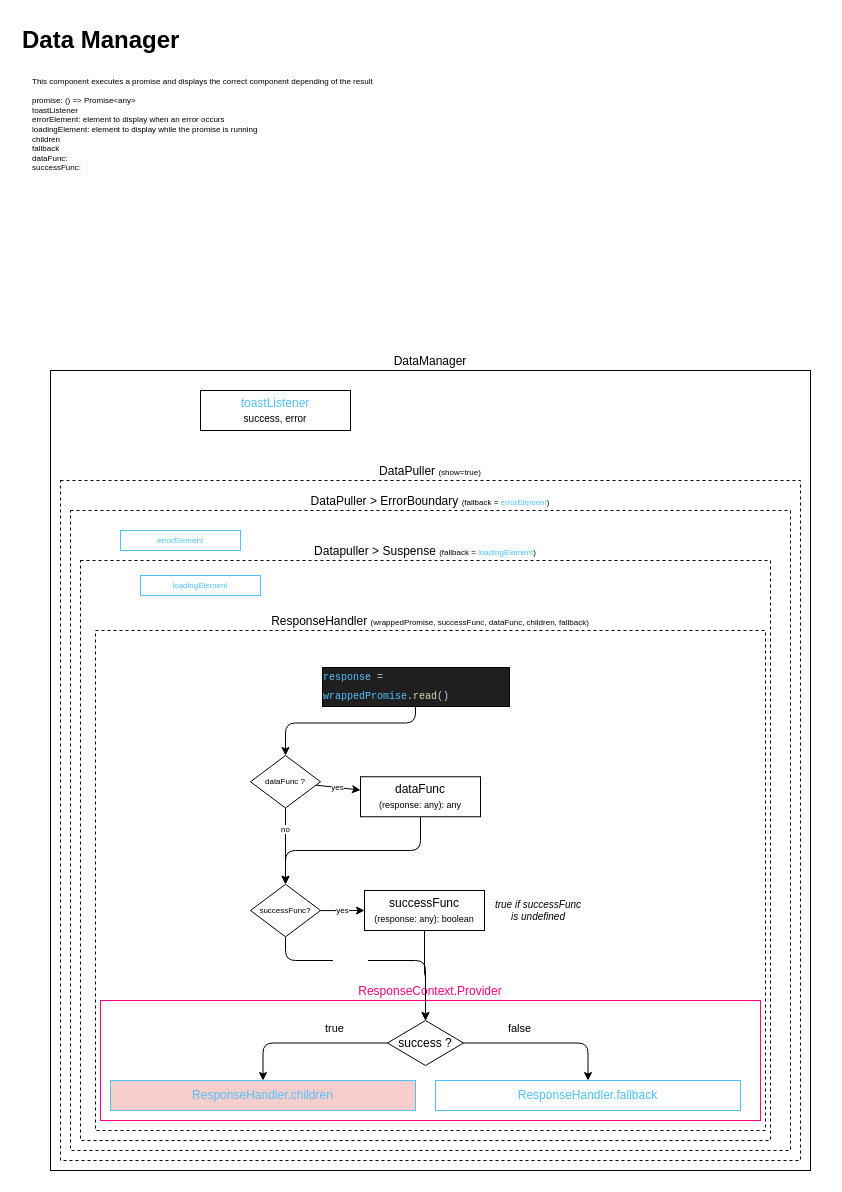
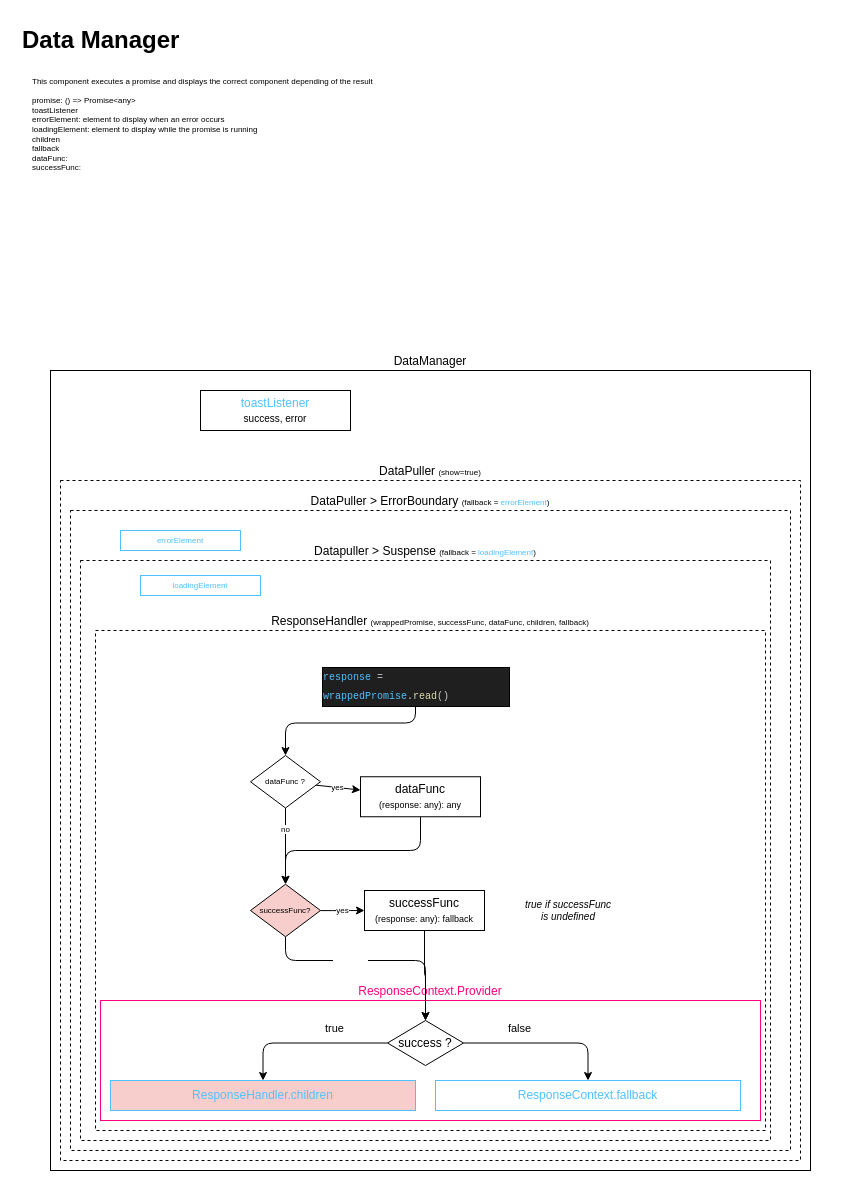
node "successFunc?": fillcolor #ffffff -> #f8cecc
node "successFunc (response: any): boolean": label "successFunc (response: any): boolean" -> "successFunc (response: any): fallback"
node "true if successFunc is undefined": moved (539, 911) -> (569, 911)
node "ResponseHandler.fallback": label "ResponseHandler.fallback" -> "ResponseContext.fallback"
